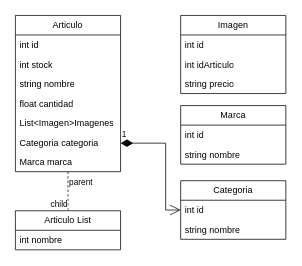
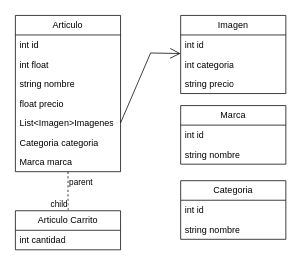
node "int stock": label "int stock" -> "int float"
node "int idArticulo": label "int idArticulo" -> "int categoria"
edge "List<Imagen>Imagenes" -> "Imagen": added
node "float cantidad": label "float cantidad" -> "float precio"
edge "Categoria categoria" -- "Categoria": removed, label "1"
node "Articulo List": label "Articulo List" -> "Articulo Carrito"
node "int nombre": label "int nombre" -> "int cantidad"
